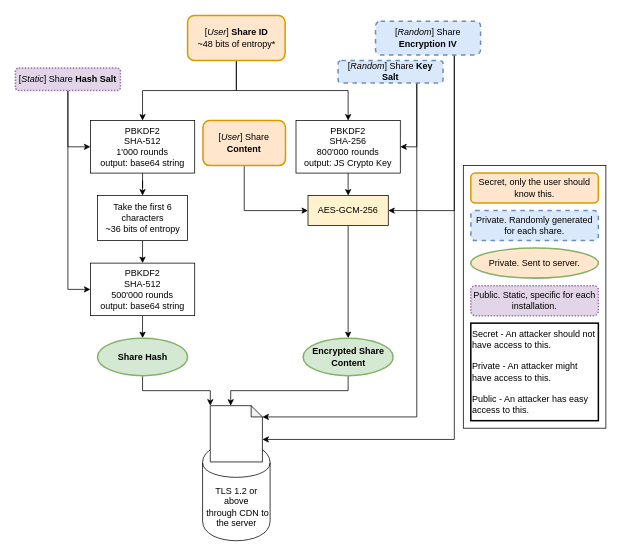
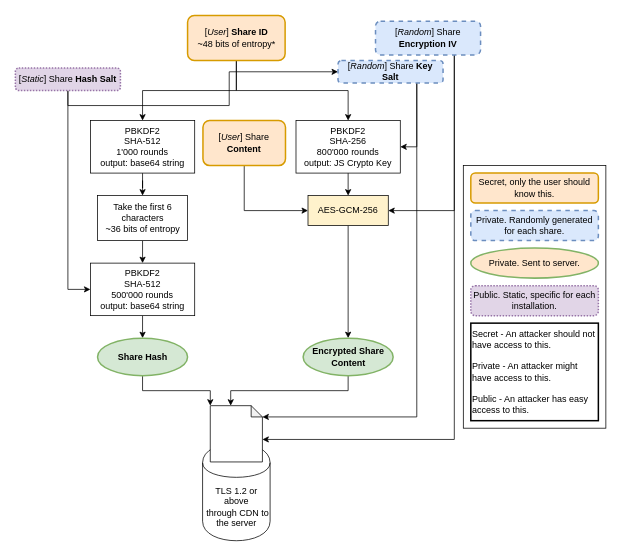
edge "[Static] Share Hash Salt" -> "PBKDF2 SHA-512 1'000 rounds output: base64 string": now "[Static] Share Hash Salt" -> "[Random] Share Key Salt"
